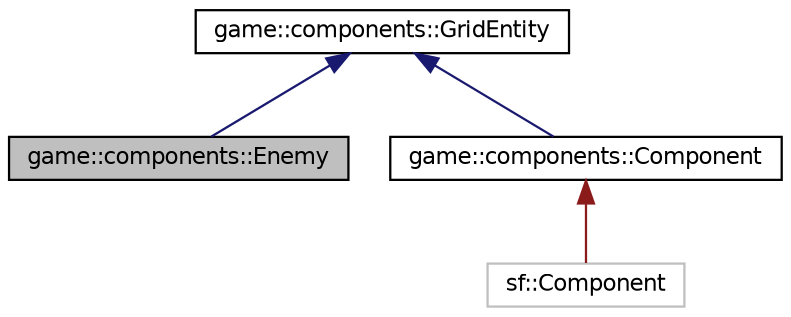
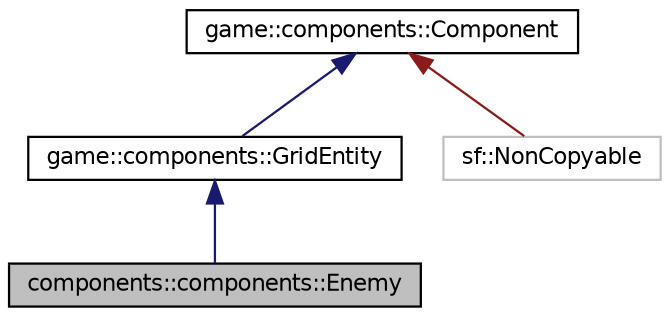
edge "game::components::Component" -> "game::components::GridEntity": reversed
node "game::components::Enemy": label "game::components::Enemy" -> "components::components::Enemy"
node "sf::Component": label "sf::Component" -> "sf::NonCopyable"
